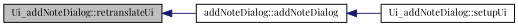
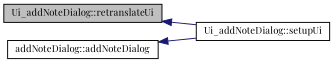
edge "addNoteDialog::addNoteDialog" -> "Ui_addNoteDialog::retranslateUi": now "Ui_addNoteDialog::setupUi" -> "Ui_addNoteDialog::retranslateUi"
